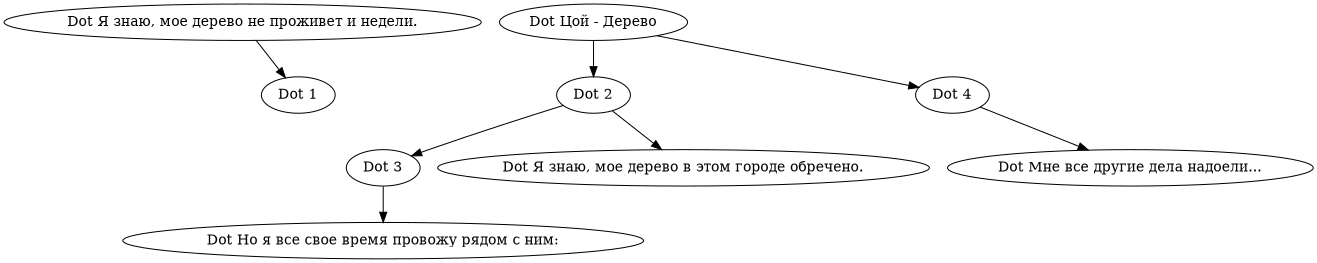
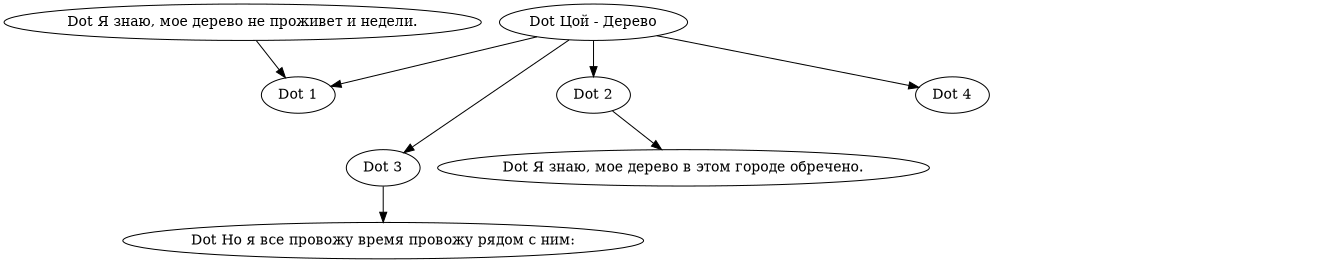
edge "Dot Цой - Дерево" -> "Dot 1": added
edge "Dot 2" -> "Dot 3": now "Dot Цой - Дерево" -> "Dot 3"
node "Dot Мне все другие дела надоели...": removed
node "Dot Но я все свое время провожу рядом с ним:": label "Dot Но я все свое время провожу рядом с ним:" -> "Dot Но я все провожу время провожу рядом с ним:"
